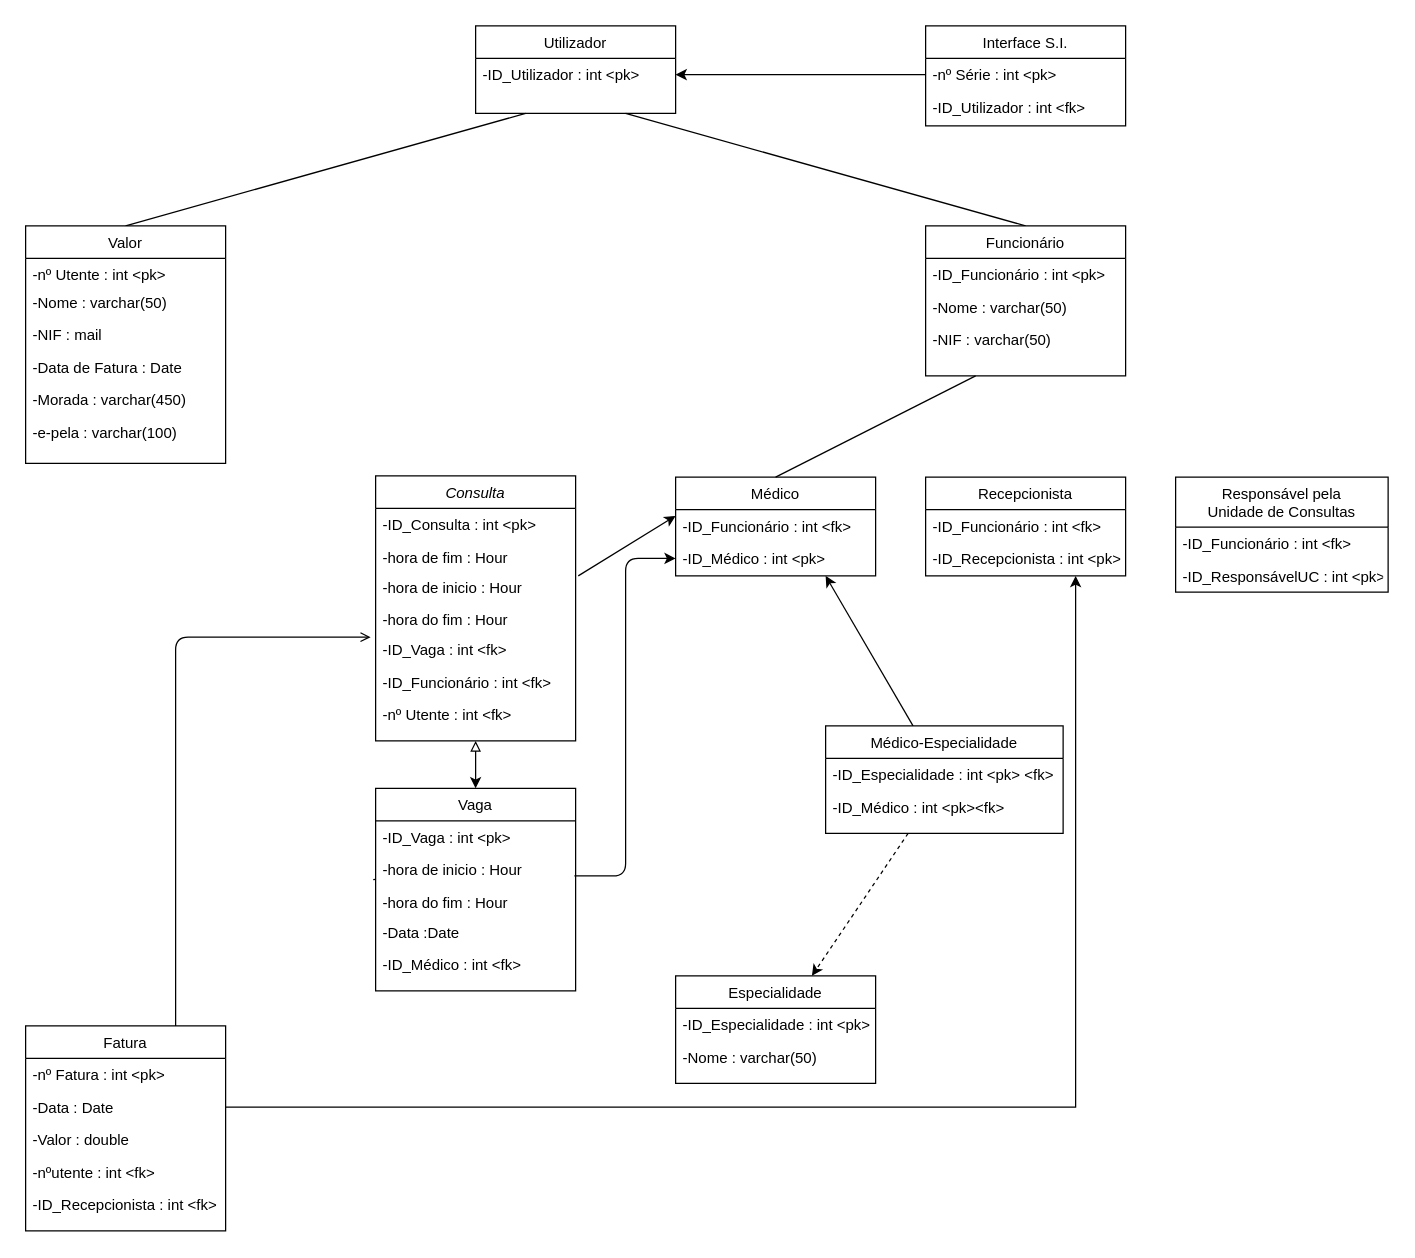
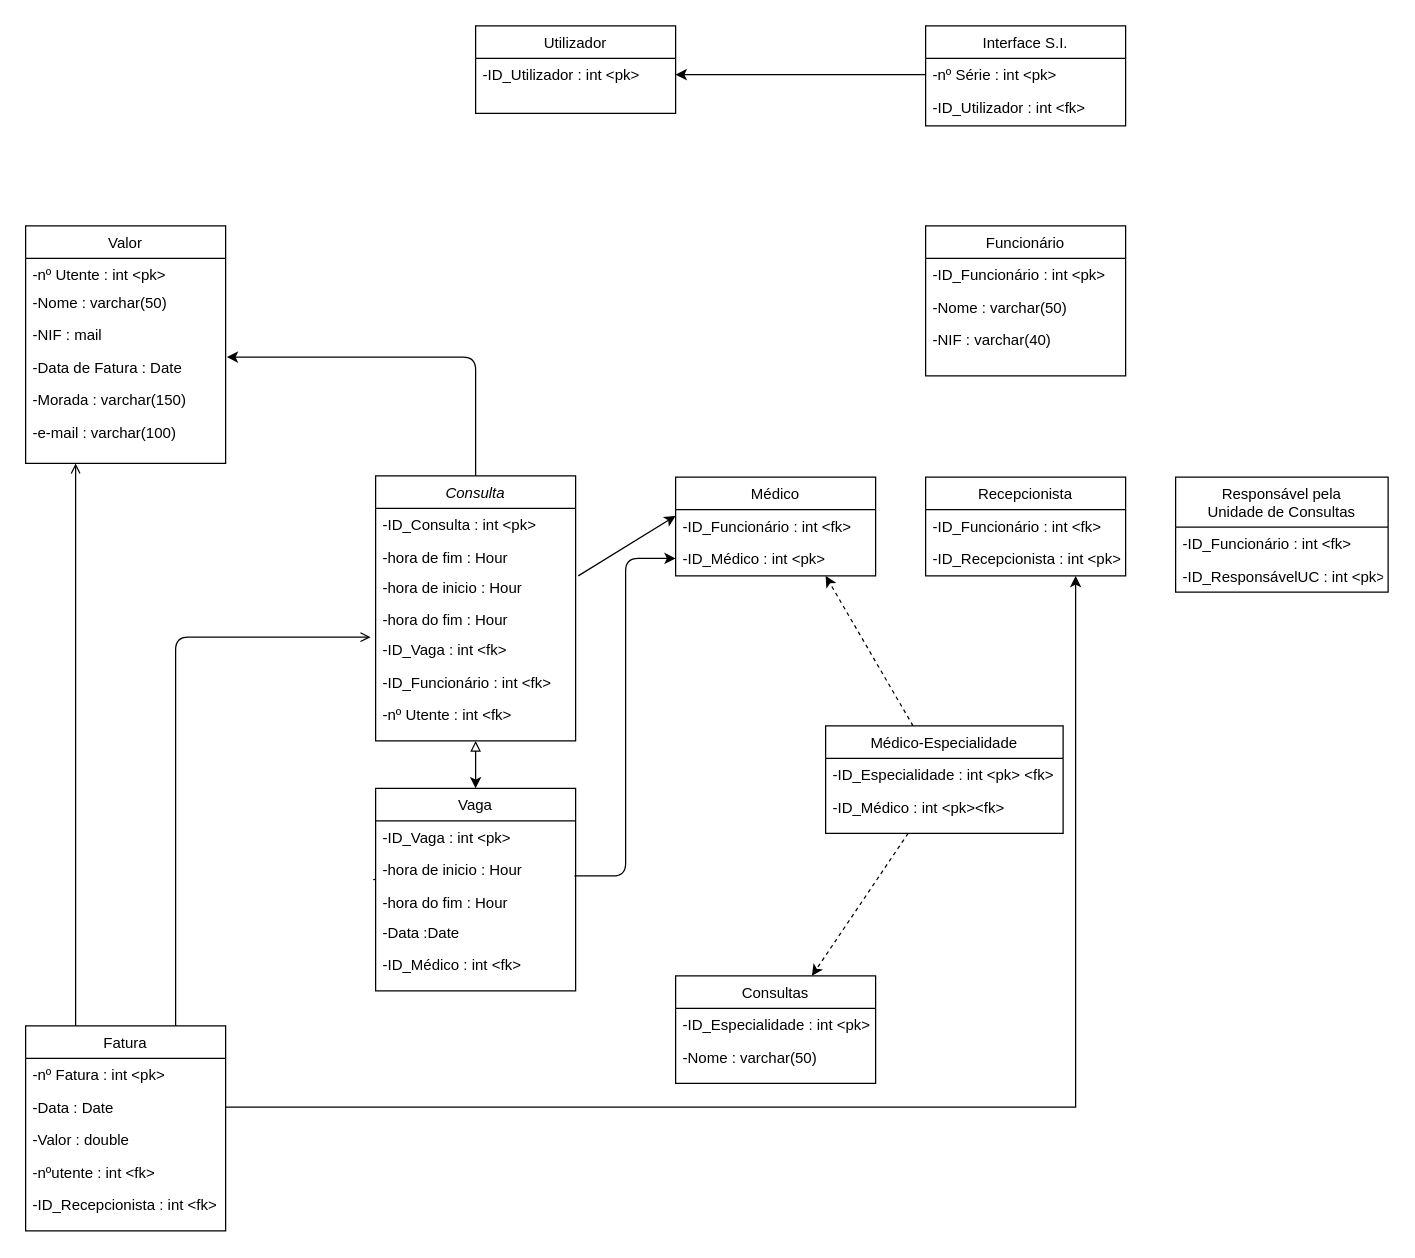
edge "Utilizador" -- "Funcionário": removed
edge "Utilizador" -- "Valor": removed
node "-NIF : varchar(50)": label "-NIF : varchar(50)" -> "-NIF : varchar(40)"
edge "Consulta" -> "-Data de Fatura : Date": added
node "-Morada : varchar(450)": label "-Morada : varchar(450)" -> "-Morada : varchar(150)"
edge "Funcionário" -- "Médico": removed
node "-e-pela : varchar(100)": label "-e-pela : varchar(100)" -> "-e-mail : varchar(100)"
edge "Médico-Especialidade" -> "Médico": style solid -> dashed
edge "Fatura" -> "Valor": added
node "Especialidade": label "Especialidade" -> "Consultas"
